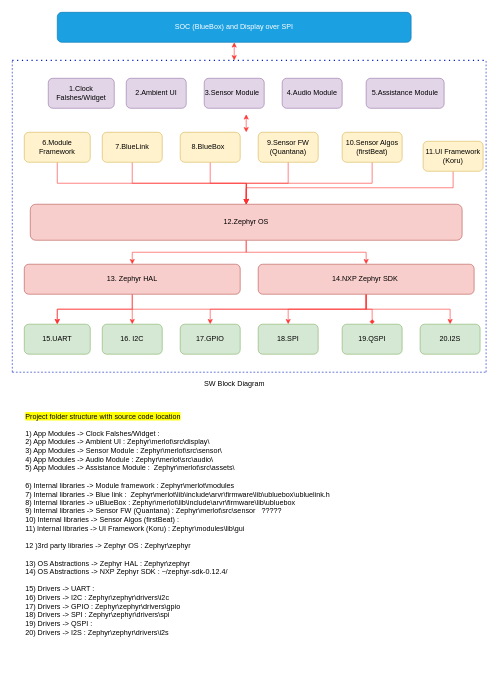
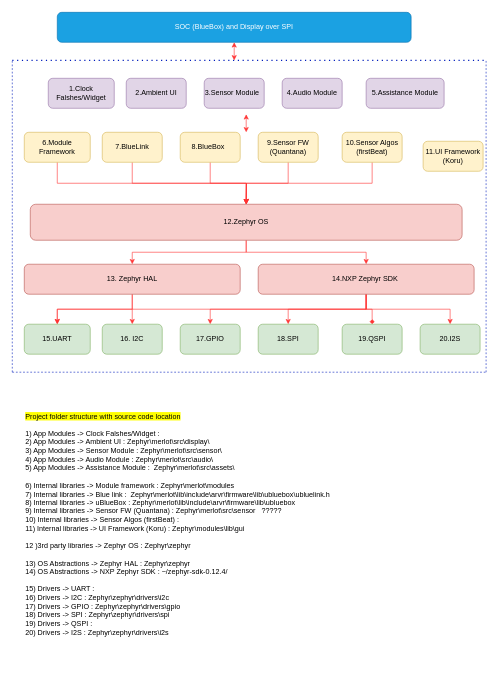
edge "11.UI Framework (Koru)" -> "12.Zephyr OS": removed
node "SW Block Diagram": removed
